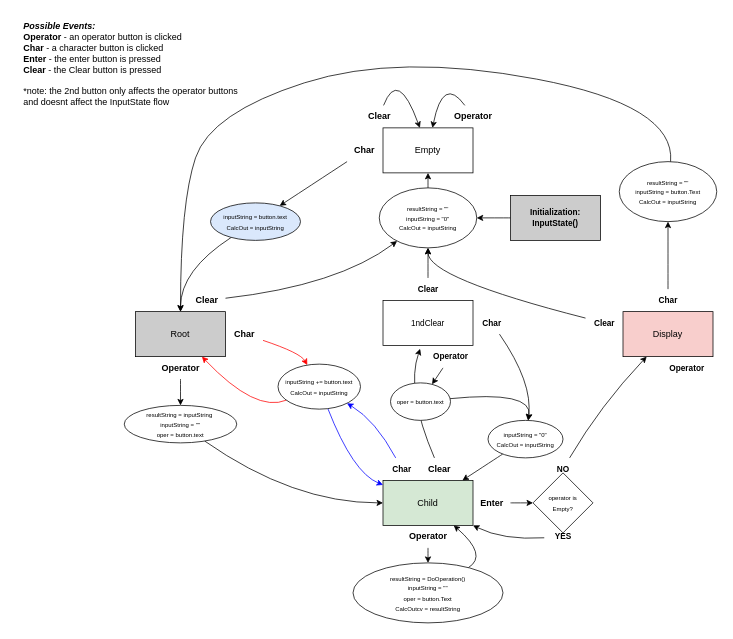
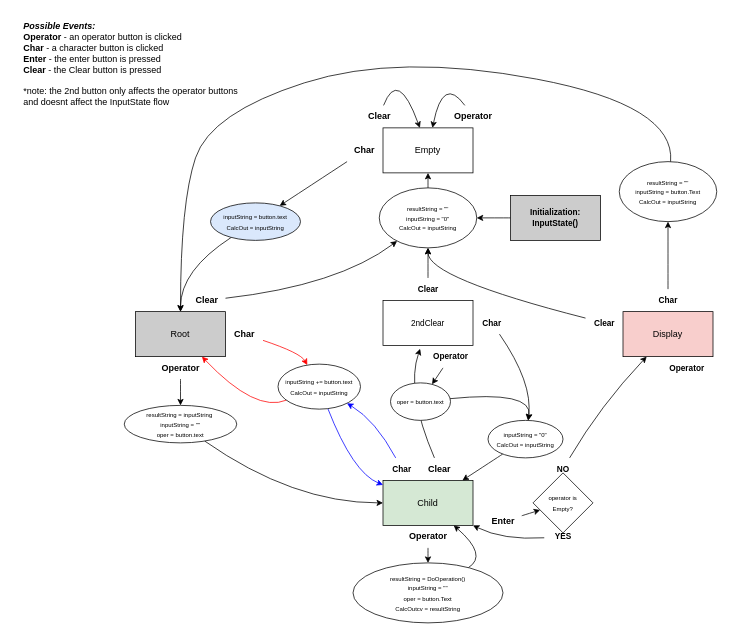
node "1ndClear": label "1ndClear" -> "2ndClear"
node "Enter": moved (492, 503) -> (503, 522)
